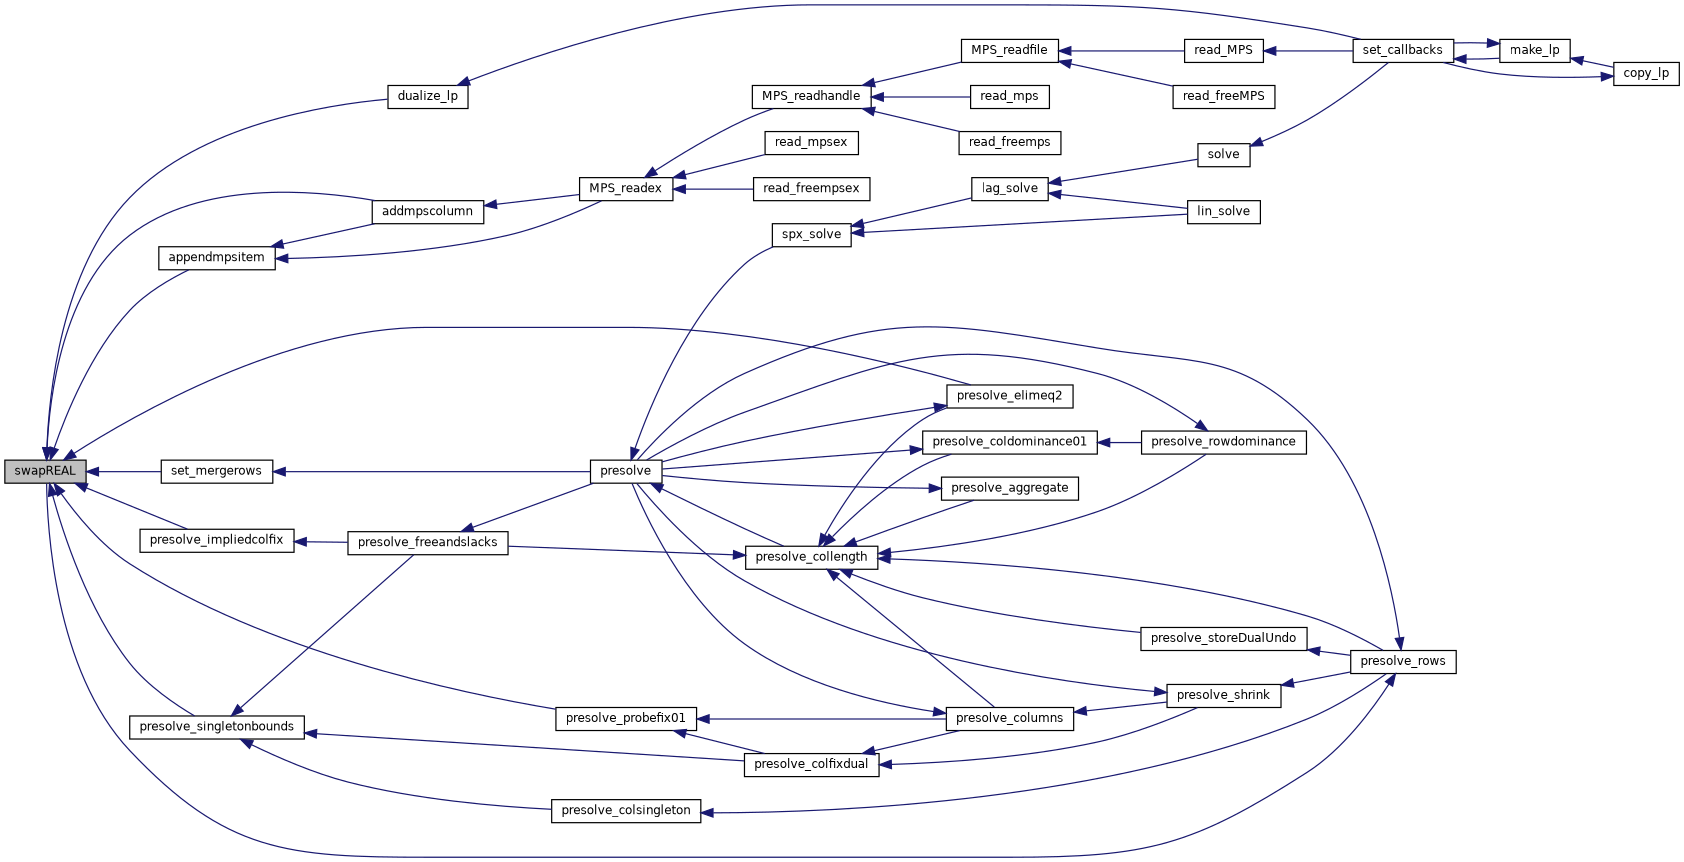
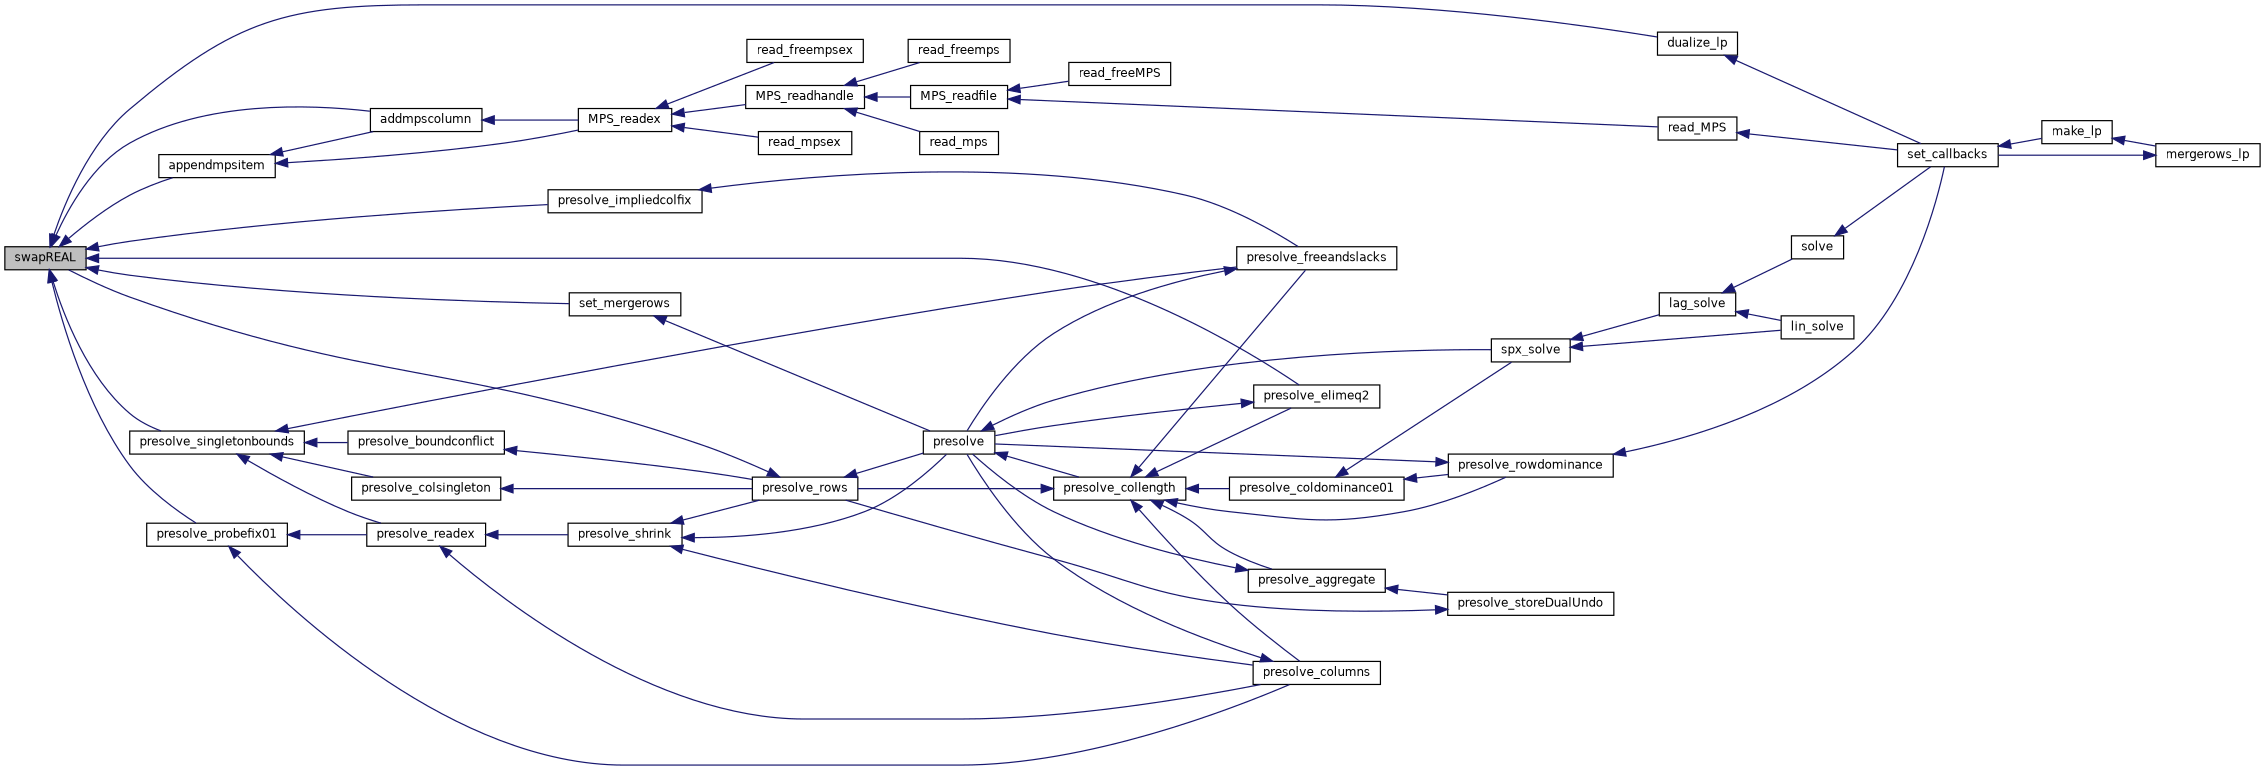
edge "set_callbacks" -> "make_lp": now "set_callbacks" -> "presolve_rowdominance"
node "copy_lp": label "copy_lp" -> "mergerows_lp"
node "presolve_boundconflict": added
edge "presolve" -> "presolve_coldominance01": now "spx_solve" -> "presolve_coldominance01"
edge "presolve_storeDualUndo" -> "presolve_collength": now "presolve_storeDualUndo" -> "presolve_aggregate"
edge "presolve_shrink" -> "presolve_columns": reversed
node "presolve_colfixdual": label "presolve_colfixdual" -> "presolve_readex"
